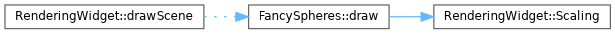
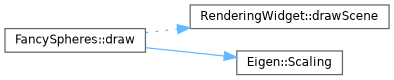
edge "RenderingWidget::drawScene" -> "FancySpheres::draw": reversed
node "RenderingWidget::Scaling": label "RenderingWidget::Scaling" -> "Eigen::Scaling"
